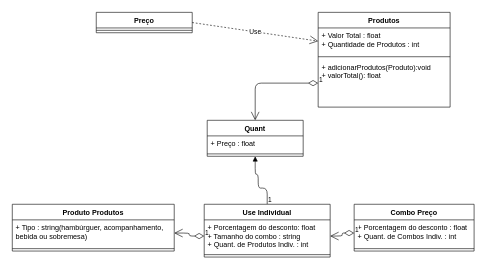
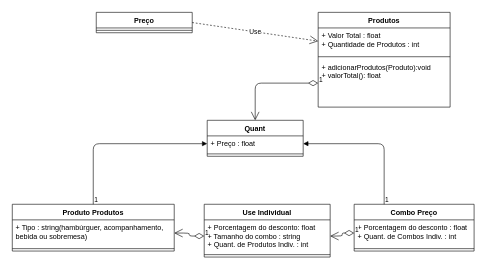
edge "Use Individual" -> "Quant": removed, labels "1", "name"
edge "Produto Produtos" -> "+ Preço : float": added, label "1"
edge "Combo Preço" -> "+ Preço : float": added, label "1"
